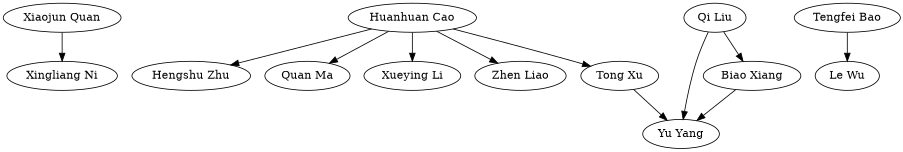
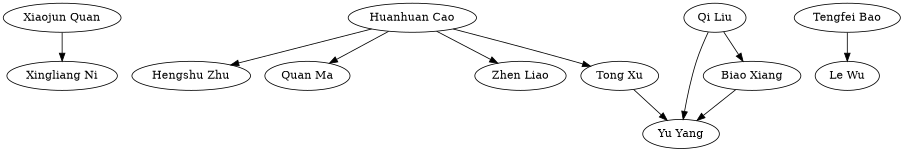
node "Xueying Li": removed
